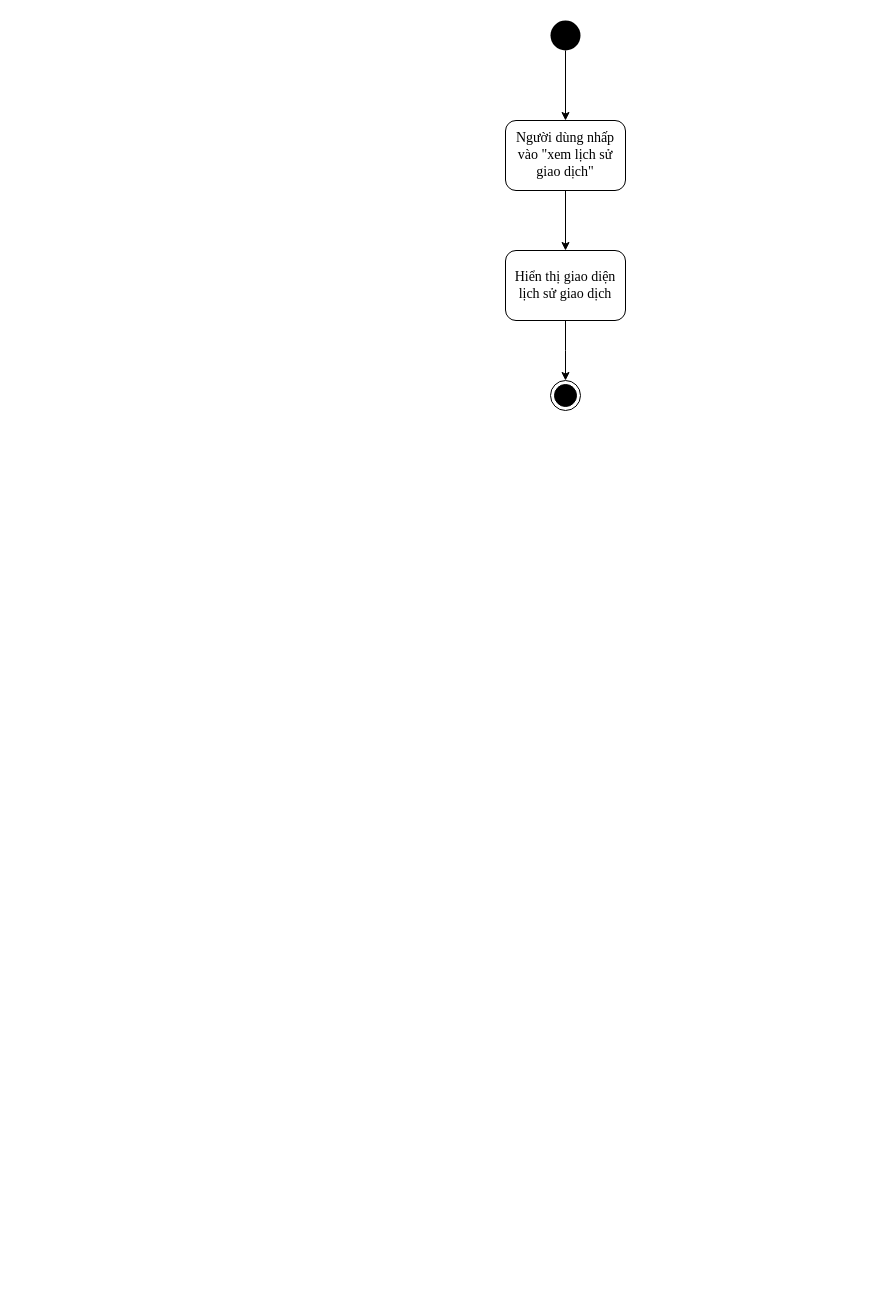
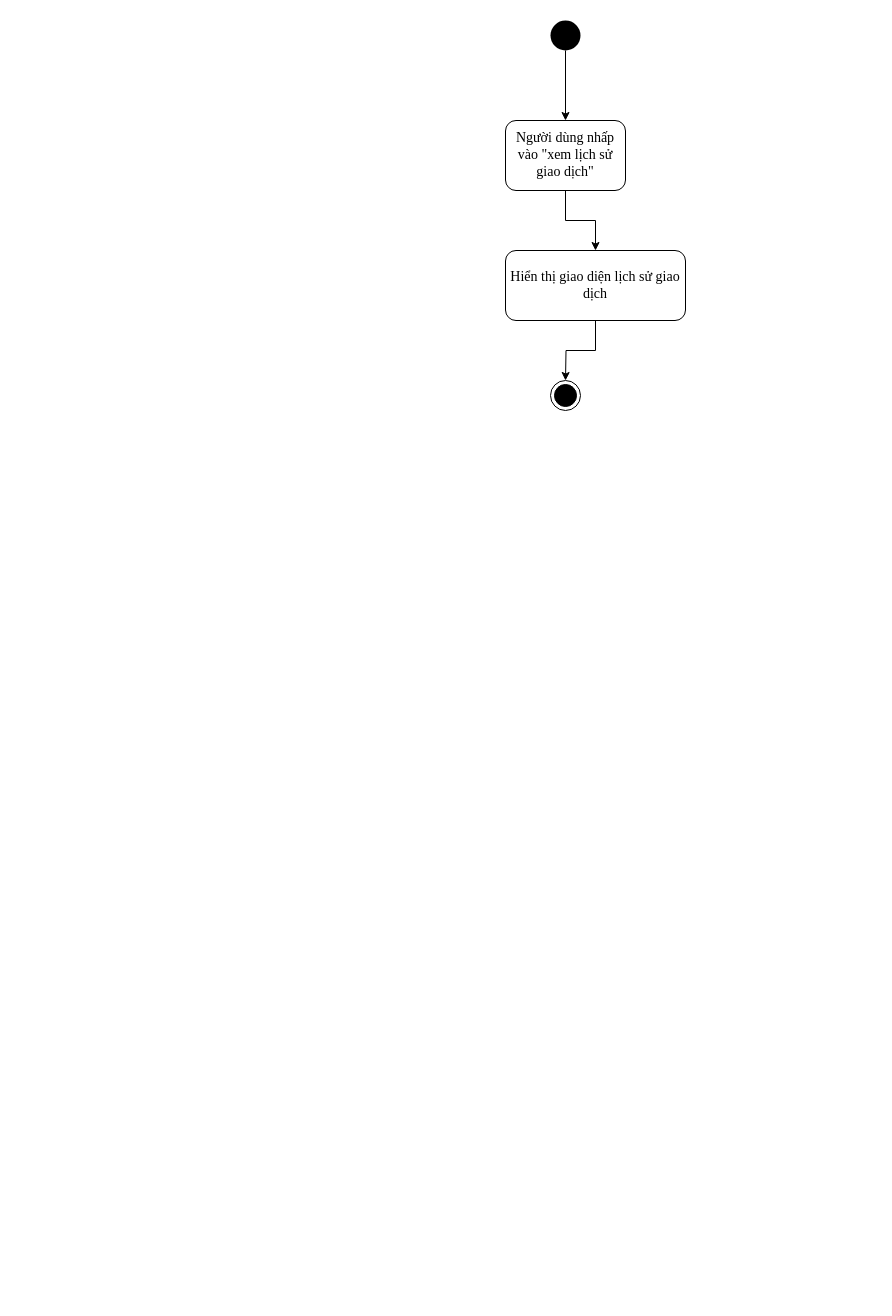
node "Hiển thị giao diện lịch sử giao dịch": size 120x70 -> 180x70
